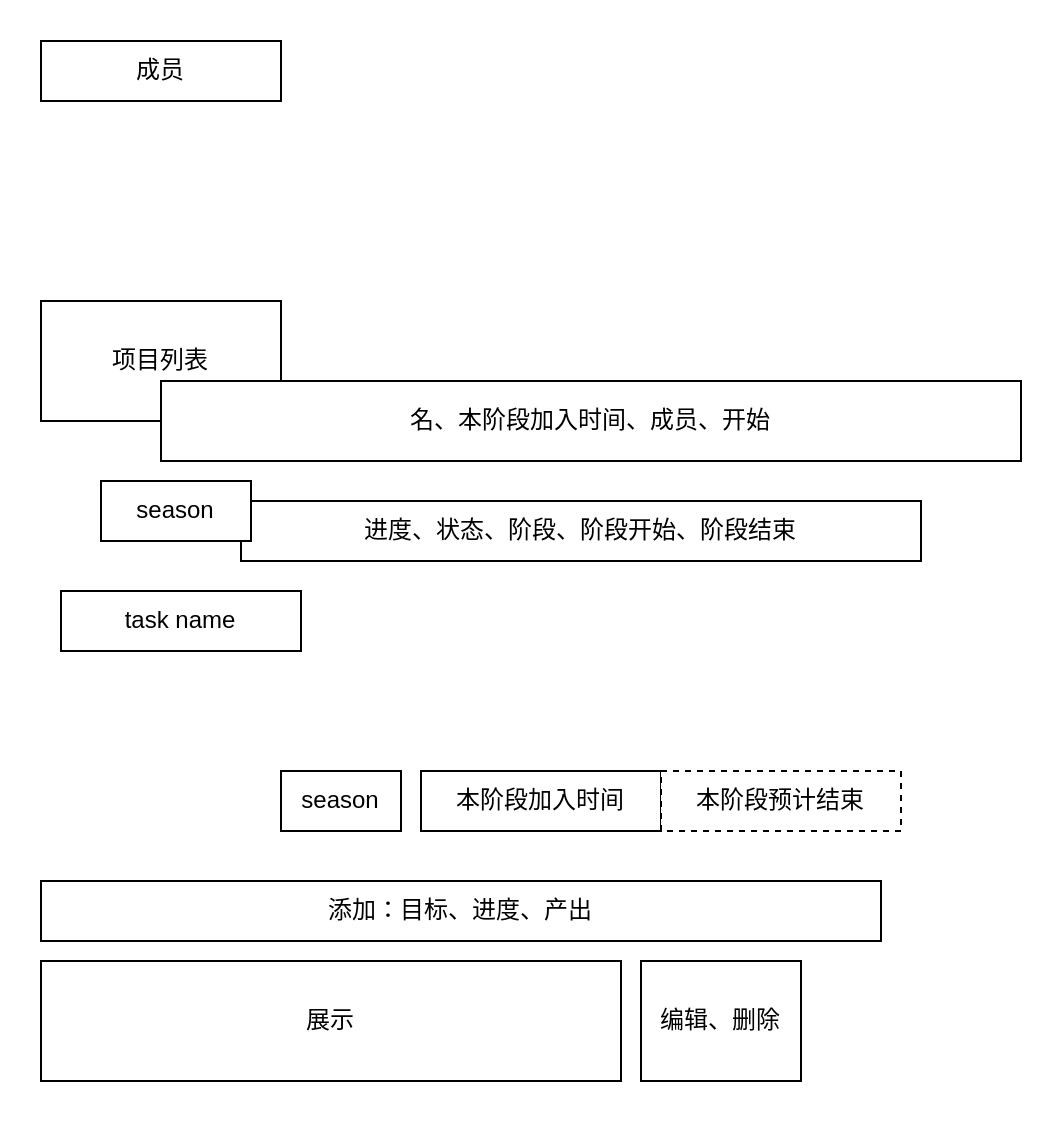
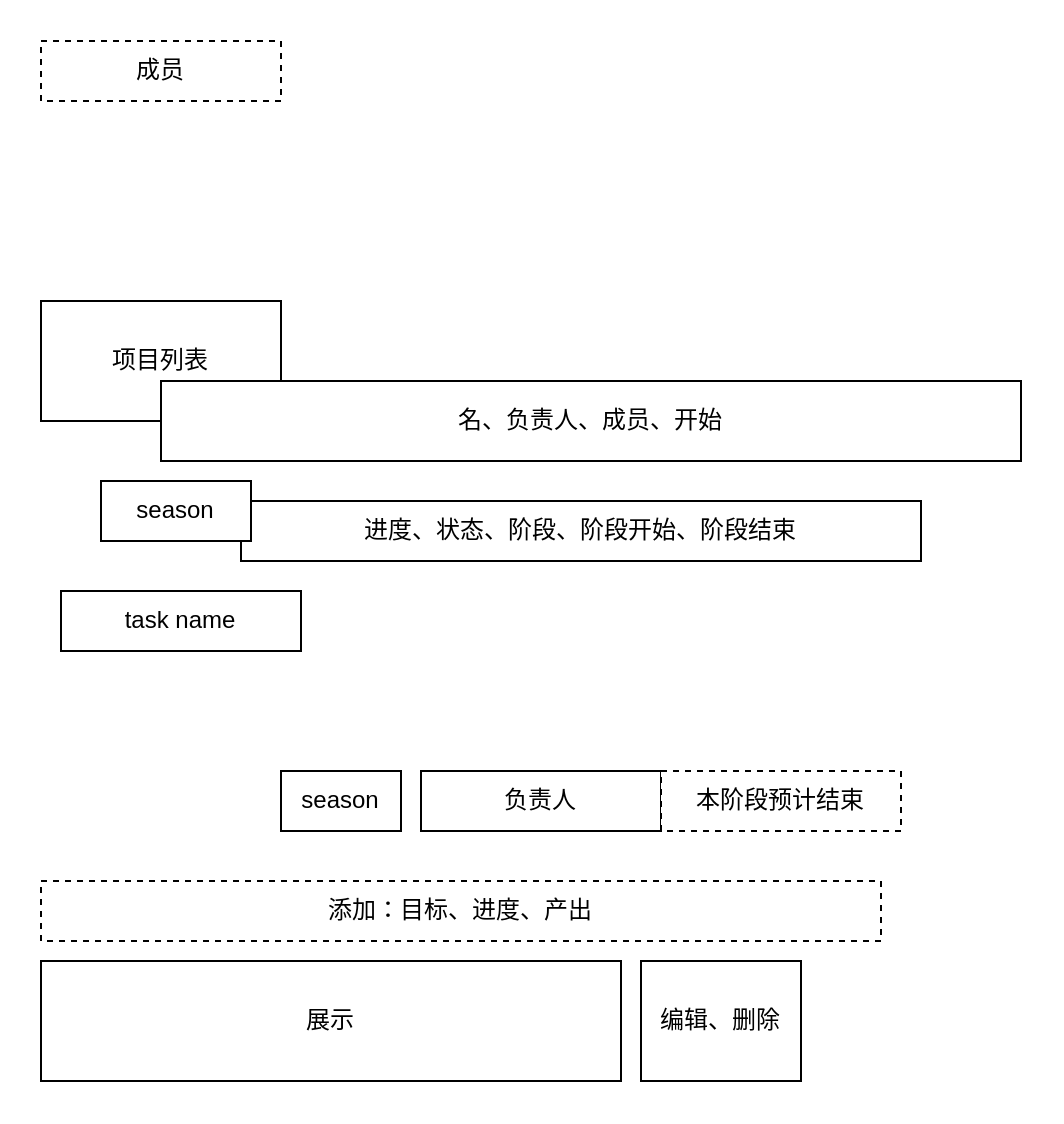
node "成员": style solid -> dashed
node "名、本阶段加入时间、成员、开始": label "名、本阶段加入时间、成员、开始" -> "名、负责人、成员、开始"
node "本阶段加入时间": label "本阶段加入时间" -> "负责人"
node "添加：目标、进度、产出": style solid -> dashed
